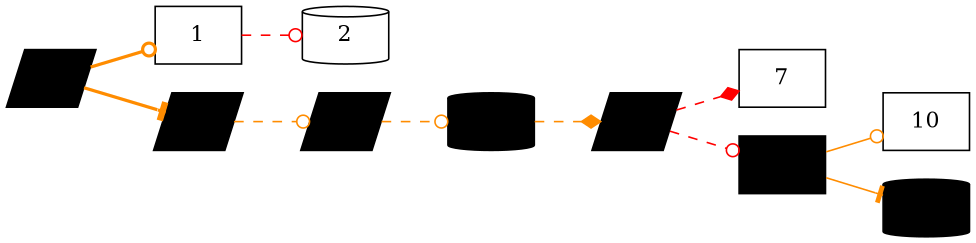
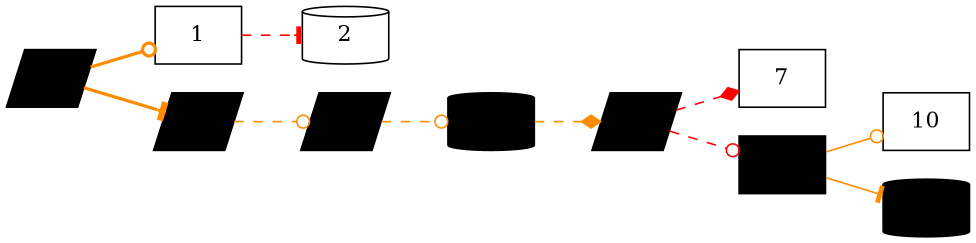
edge "1" -> "2": arrowhead odot -> tee
